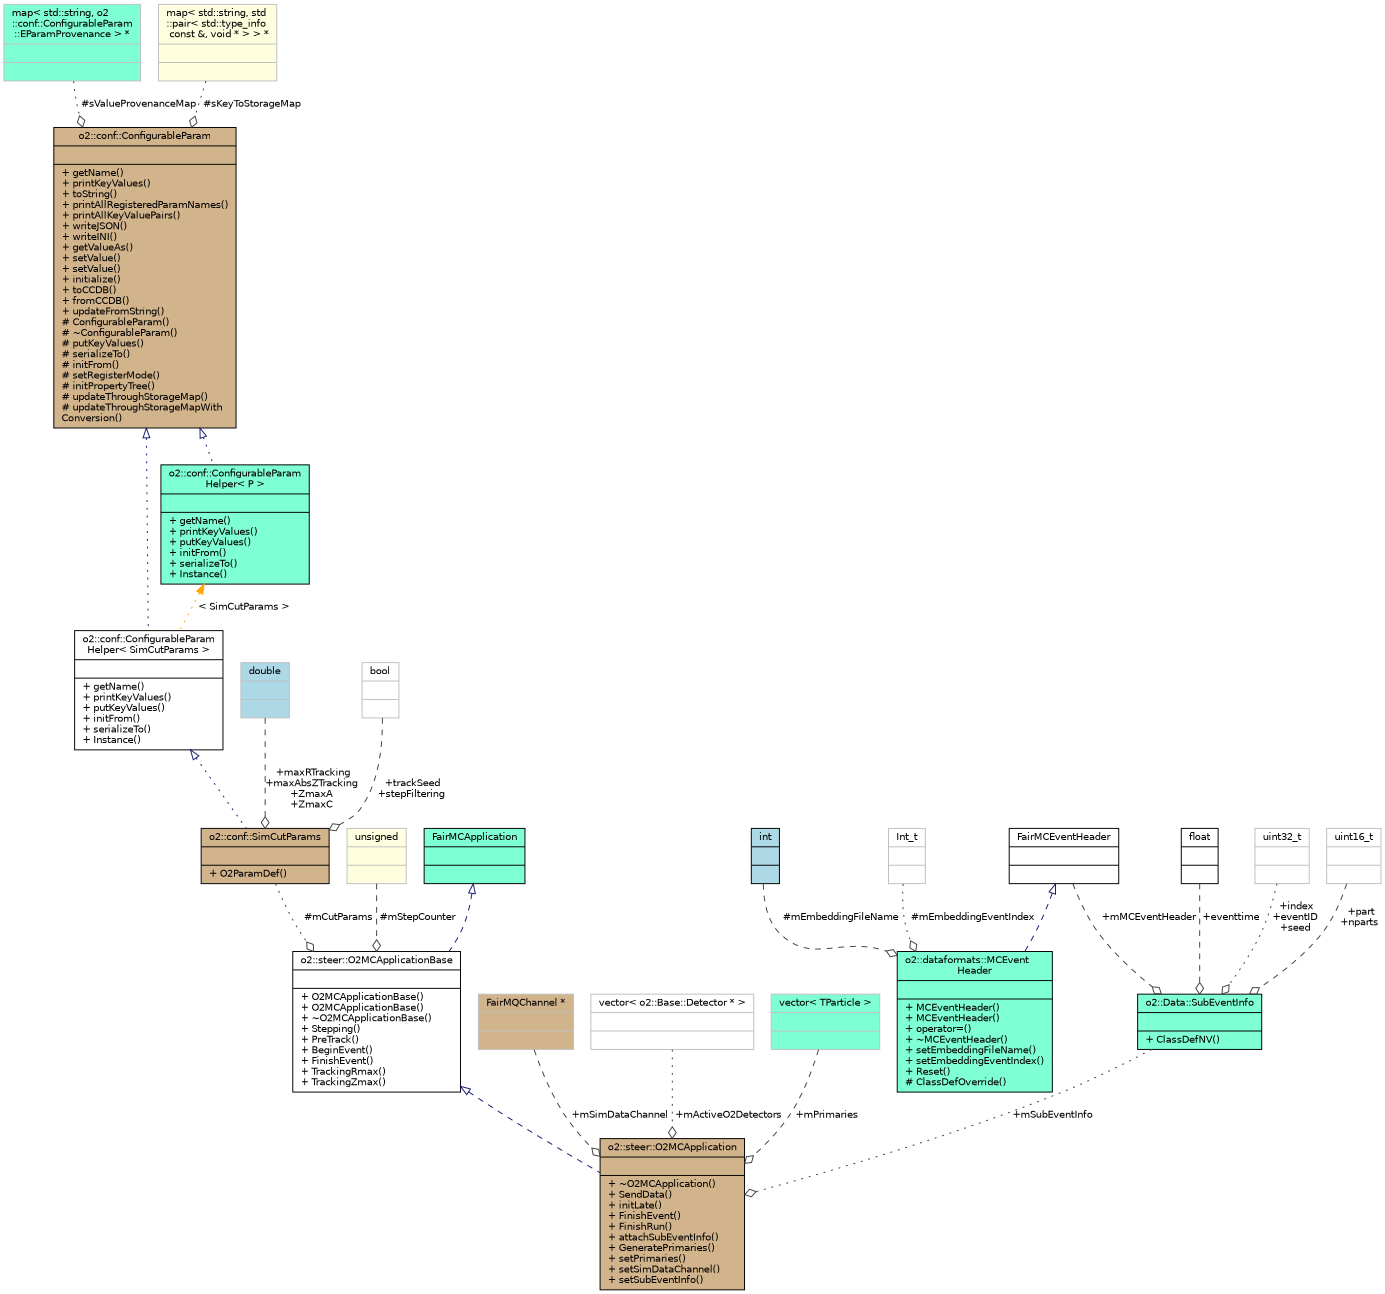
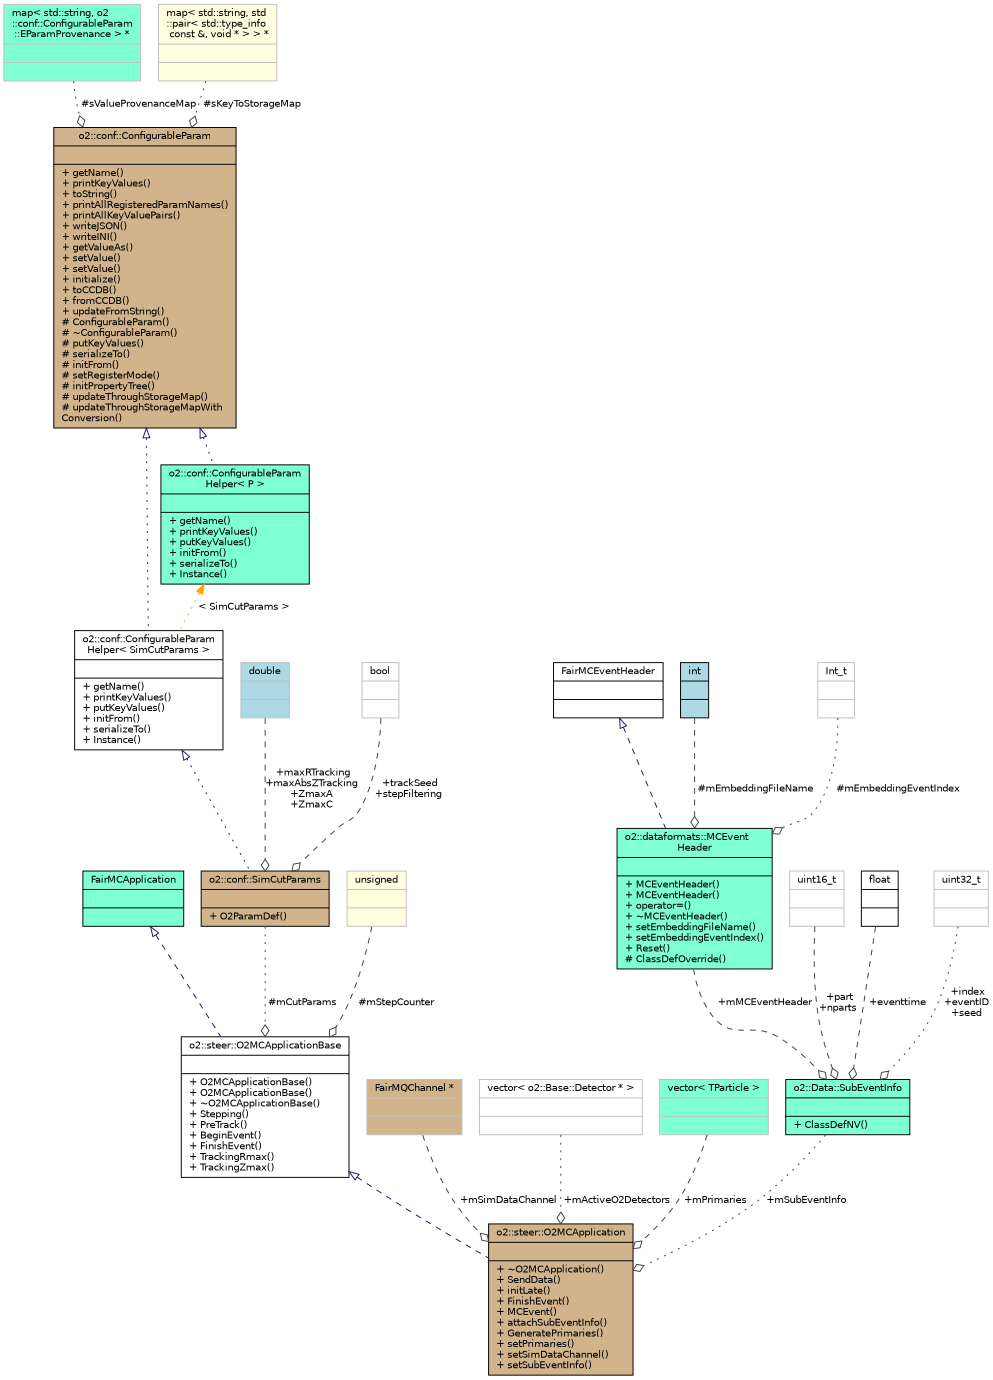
edge "FairMCEventHeader" -> "o2::Data::SubEventInfo": now "o2::dataformats::MCEvent" -> "o2::Data::SubEventInfo"
node "o2::steer::O2MCApplication": text "+ FinishRun()" -> "+ MCEvent()"
